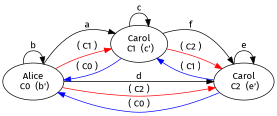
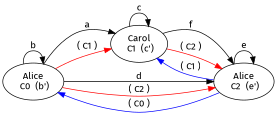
edge "Carol C1  (c')" -> "Alice C0  (b')": removed, label "( C0 )"
node "Carol C2  (e')": label "Carol C2  (e')" -> "Alice C2  (e')"
